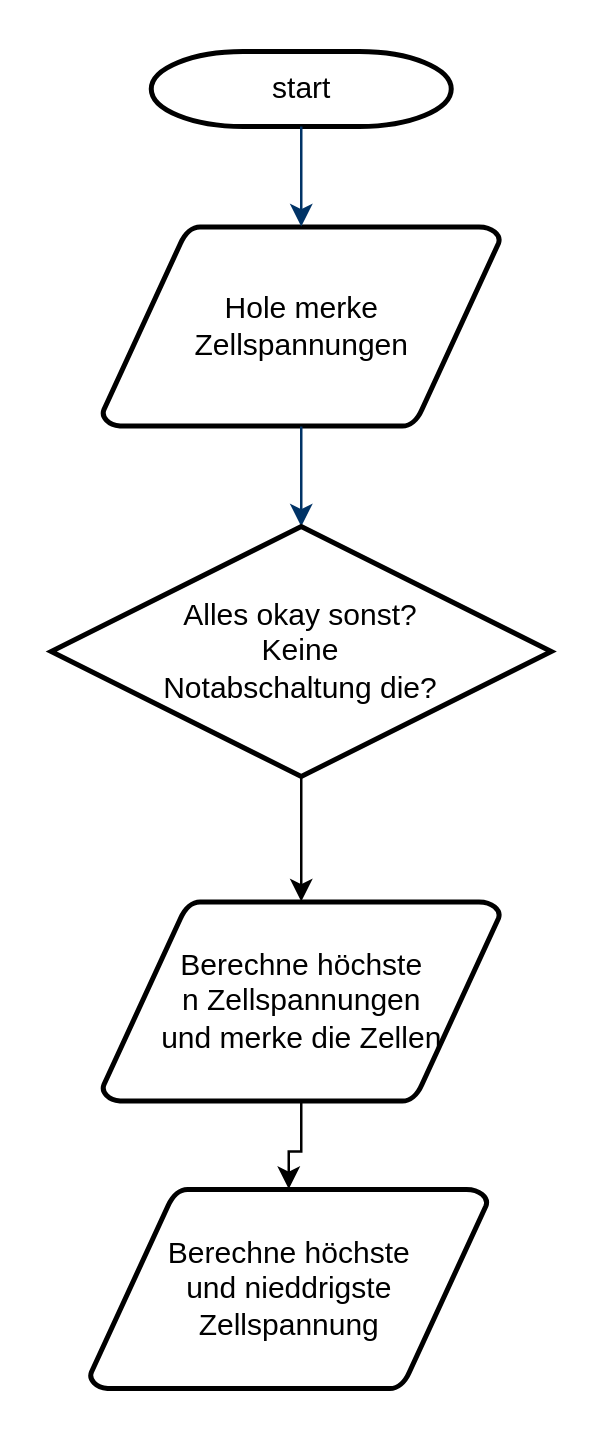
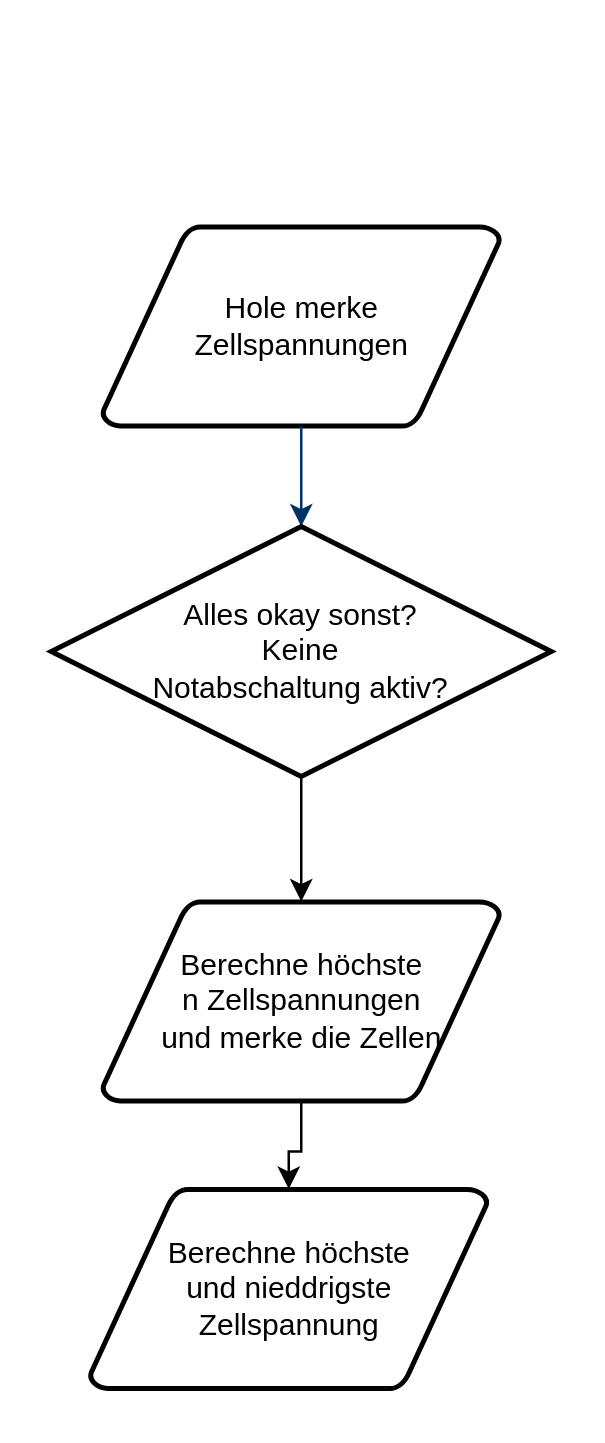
node "start": removed
edge "start" -> "Hole merke Zellspannungen": removed
node "Alles okay sonst? Keine Notabschaltung die?": label "Alles okay sonst? Keine Notabschaltung die?" -> "Alles okay sonst? Keine Notabschaltung aktiv?"
